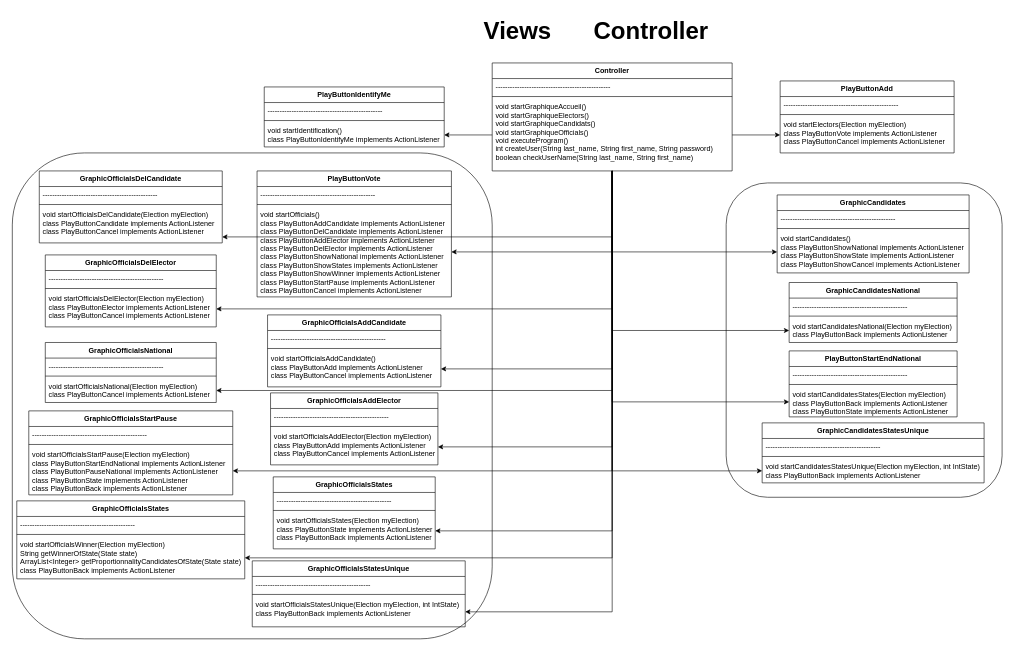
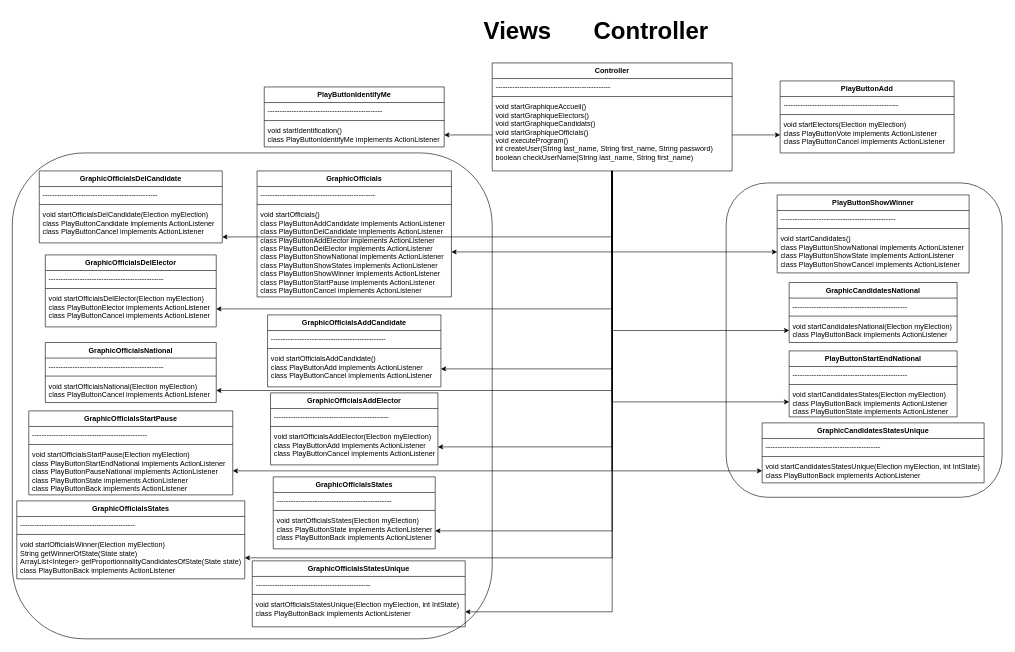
node "PlayButtonVote": label "PlayButtonVote" -> "GraphicOfficials"
node "GraphicCandidates": label "GraphicCandidates" -> "PlayButtonShowWinner"
